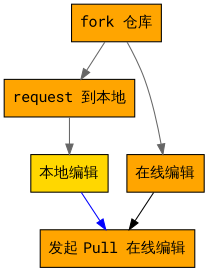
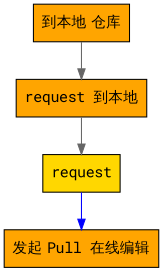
node "fork 仓库": label "fork 仓库" -> "到本地 仓库"
node "本地编辑": label "本地编辑" -> "request"
node "在线编辑": removed
